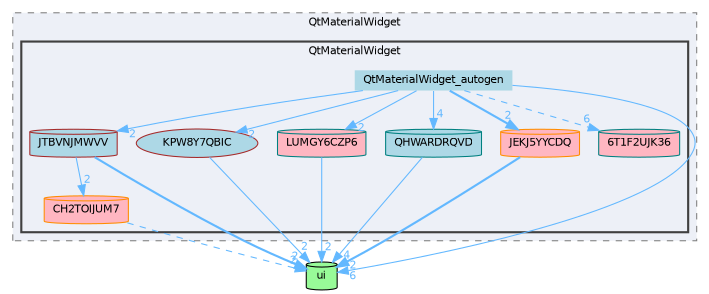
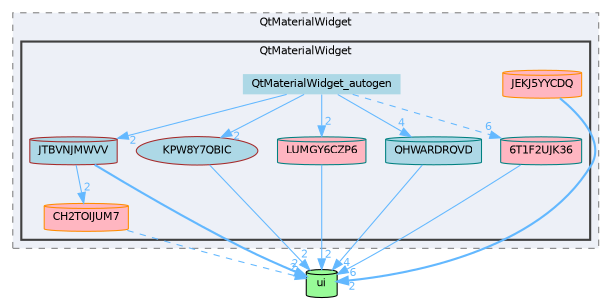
edge "QtMaterialWidget_autogen" -> "JEKJ5YYCDQ": removed
edge "QtMaterialWidget_autogen" -> "ui": now "6T1F2UJK36" -> "ui"
